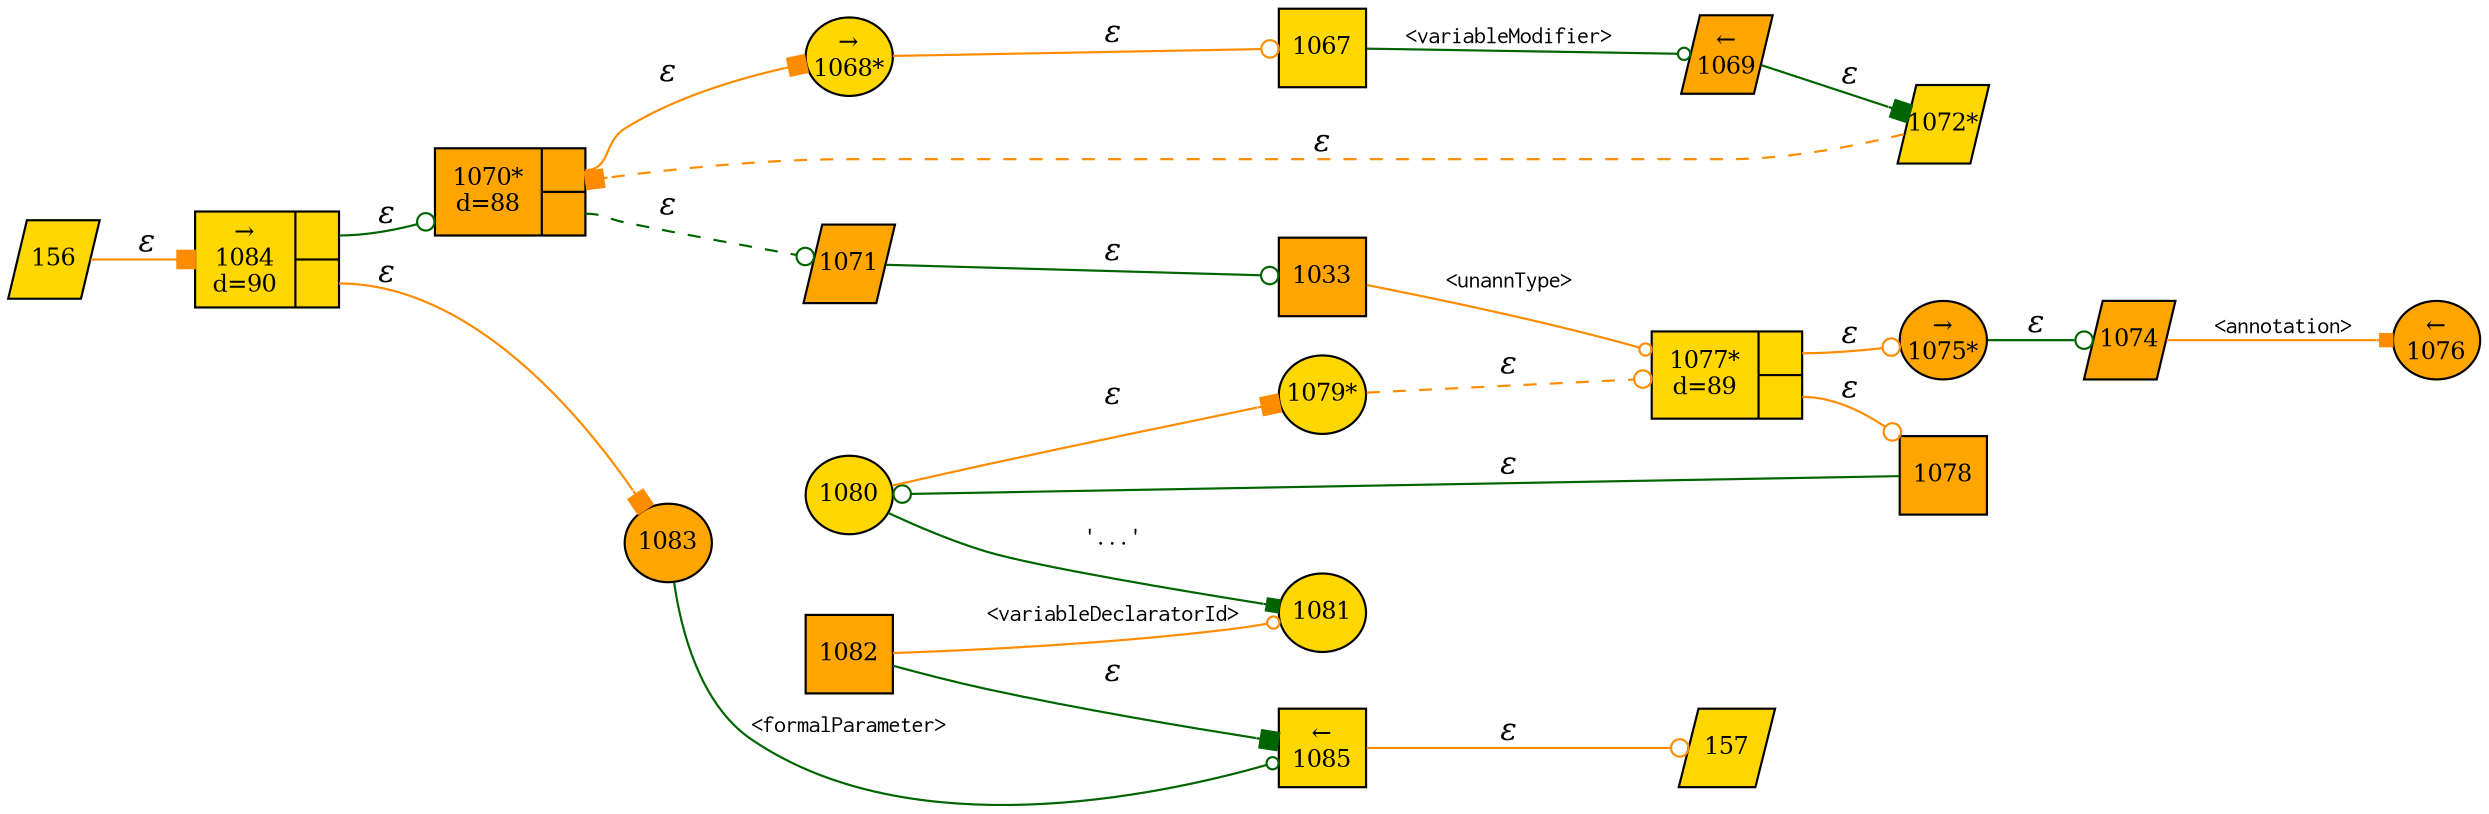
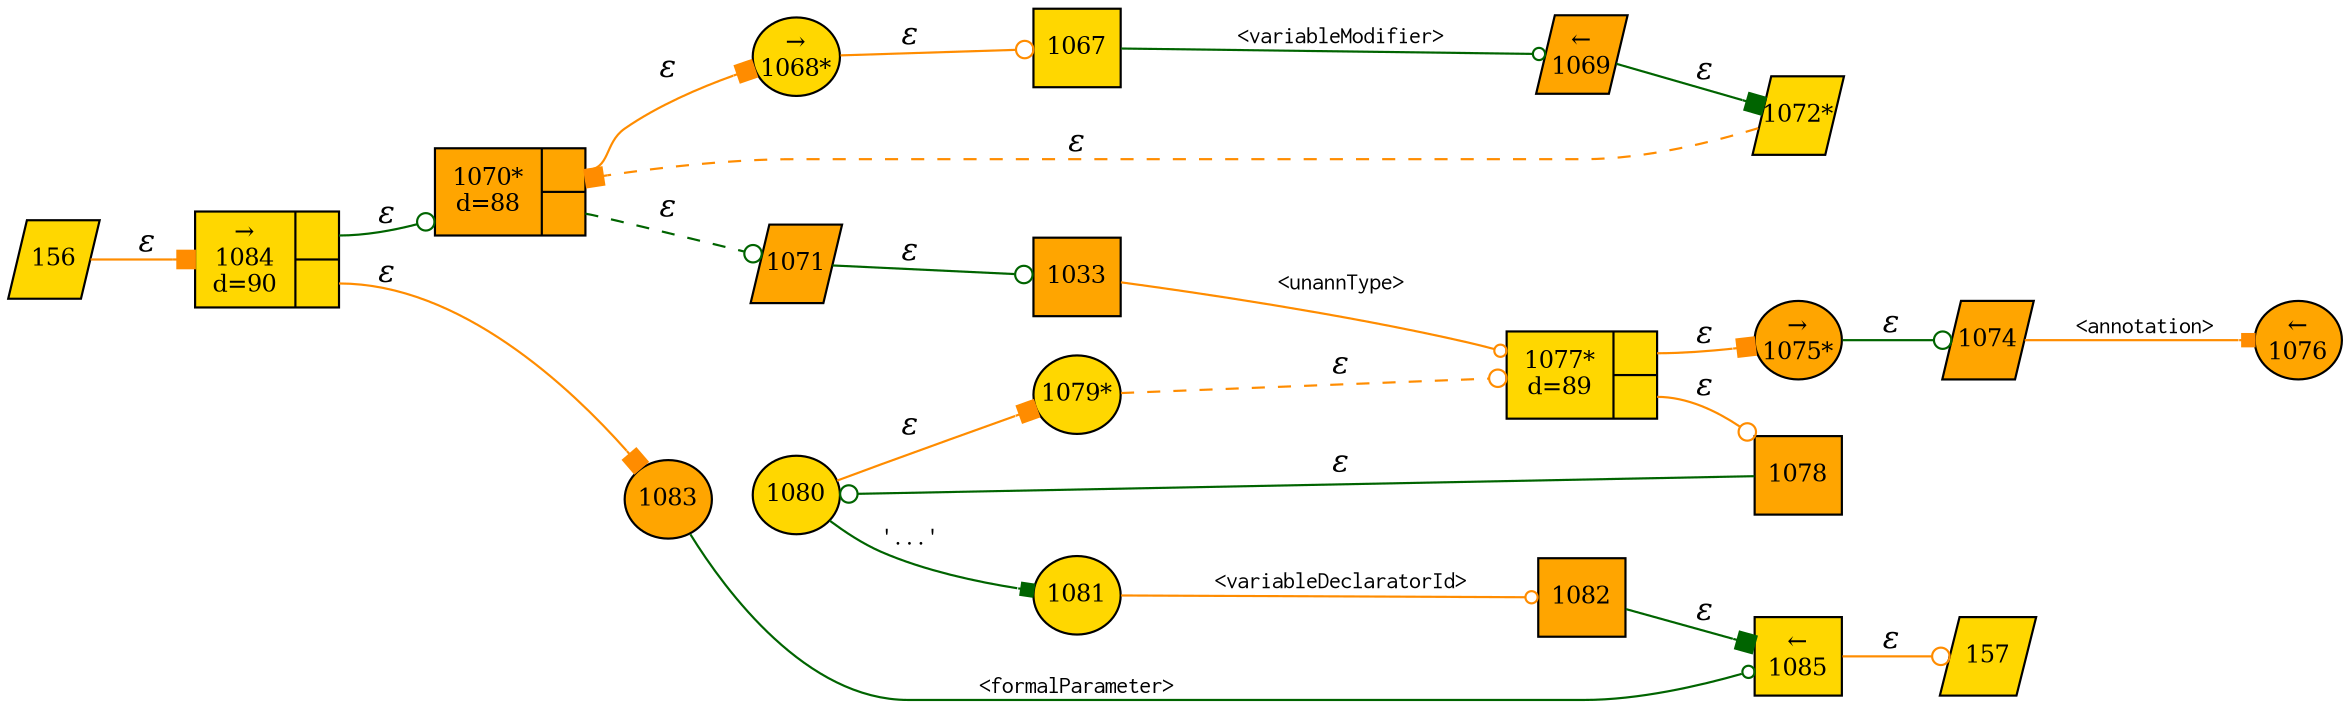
edge "1077*" -> "→ 1075*": arrowhead odot -> box
edge "1082" -> "1081": reversed
